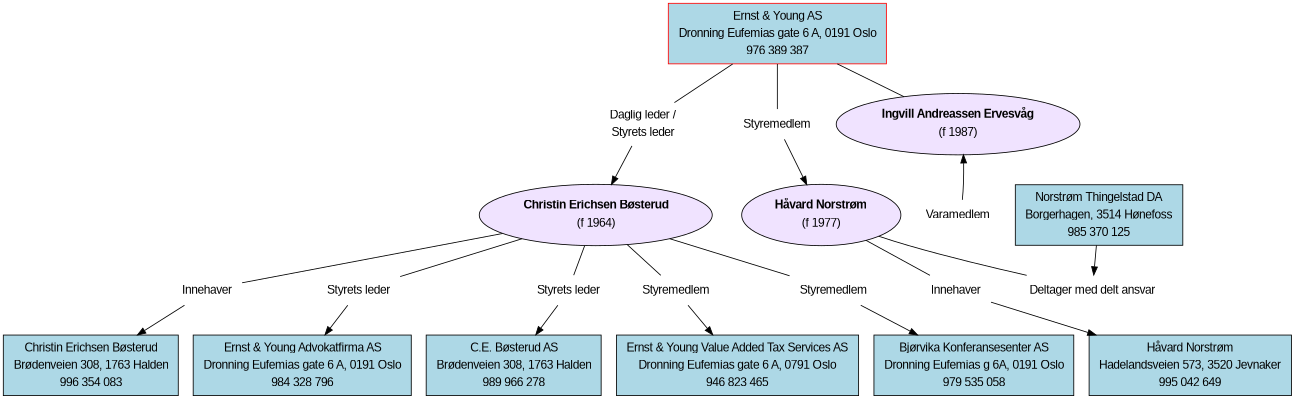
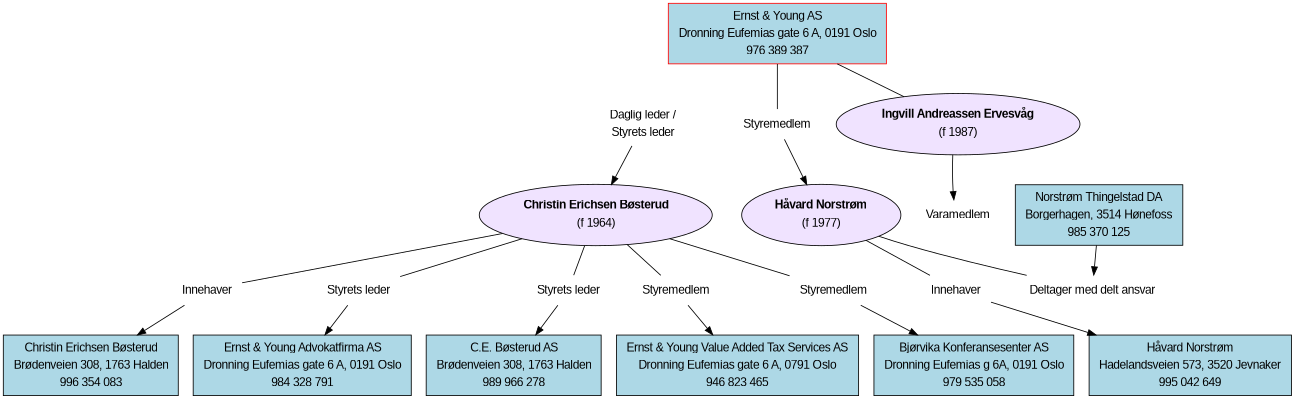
edge "Ernst & Young AS" -- "Daglig leder /": removed
edge "Varamedlem" -> "Ingvill Andreassen Ervesvåg": reversed
node "Ernst & Young Advokatfirma AS": text "984 328 796" -> "984 328 791"
